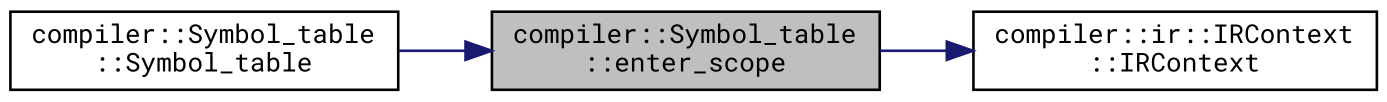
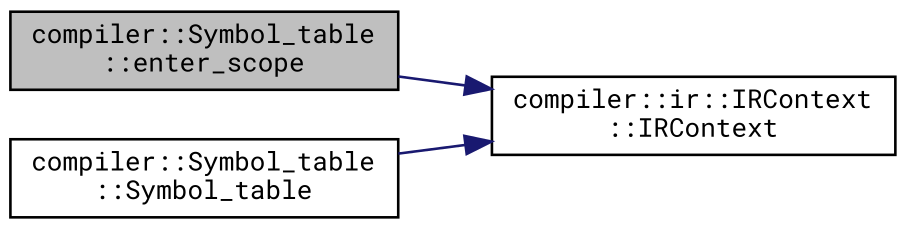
edge "compiler::Symbol_table ::Symbol_table" -> "compiler::Symbol_table ::enter_scope": now "compiler::Symbol_table ::Symbol_table" -> "compiler::ir::IRContext ::IRContext"
